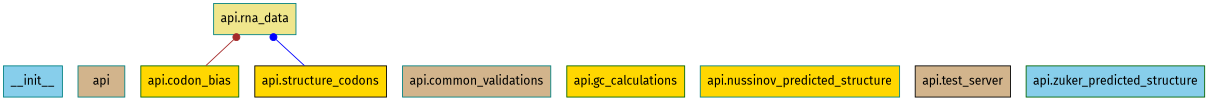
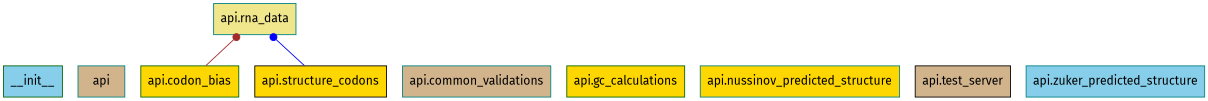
node "__init__": color teal -> darkgreen
node "api.zuker_predicted_structure": color darkgreen -> teal
